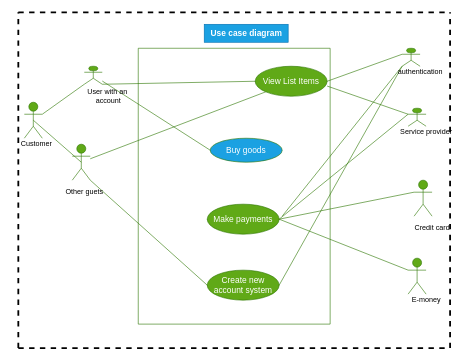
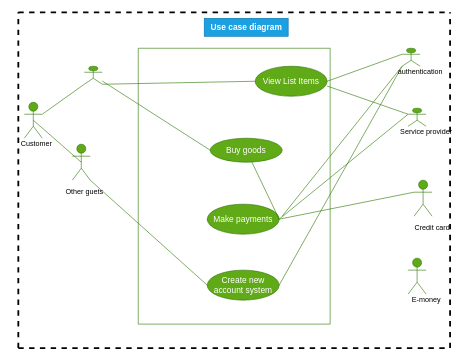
node "Use case diagram": moved (246, 33) -> (246, 27)
node "User with an account": removed
edge "View List Items" -- "Guest user": removed
node "Buy goods": fillcolor #1ba1e2 -> #60a917
edge "Make payments" -- "E": now "Make payments" -- "Buy goods"
